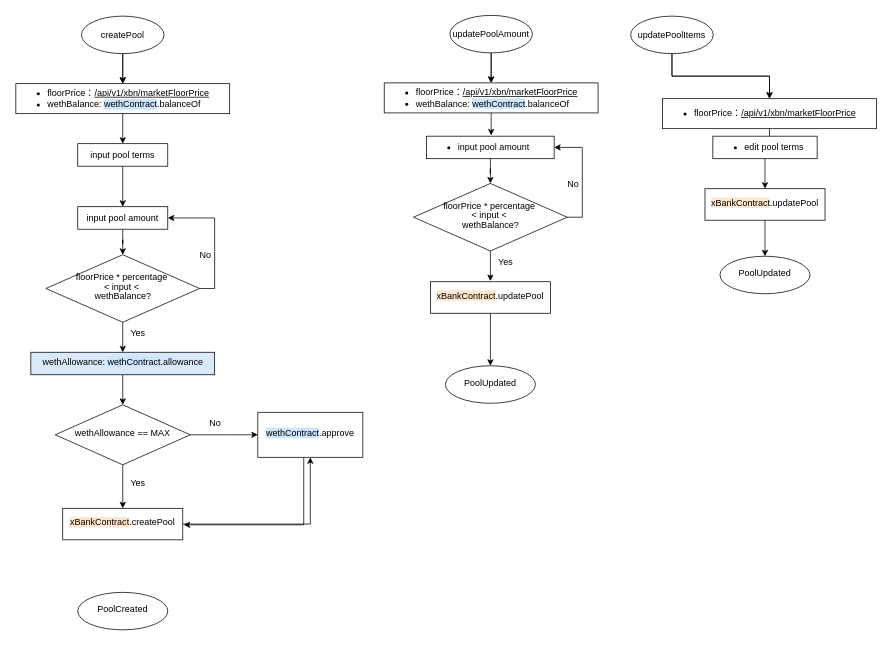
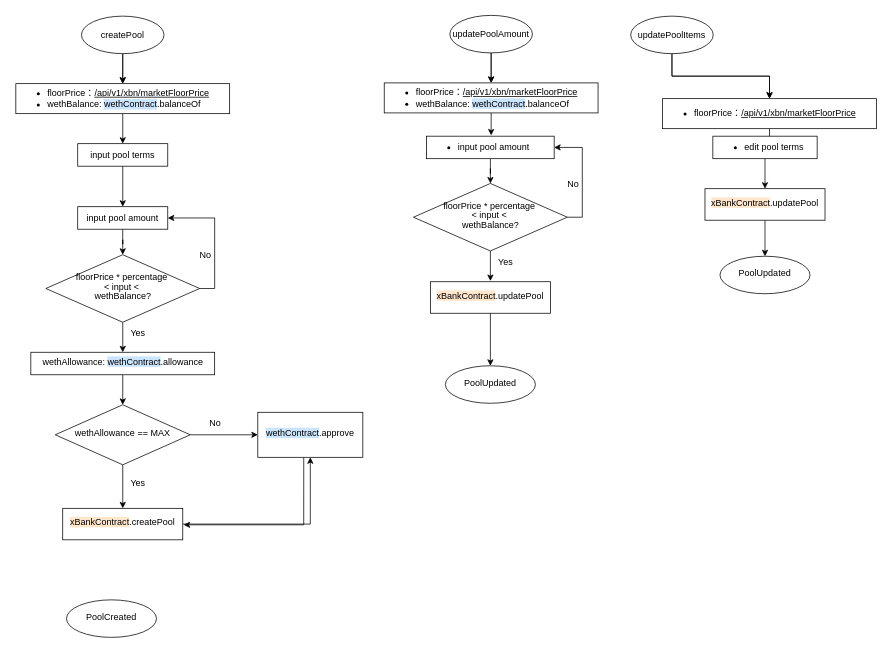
node "wethAllowance: wethContract.allowance": fillcolor #dae8fc -> #ffffff
node "PoolCreated": moved (123, 611) -> (111, 618)
